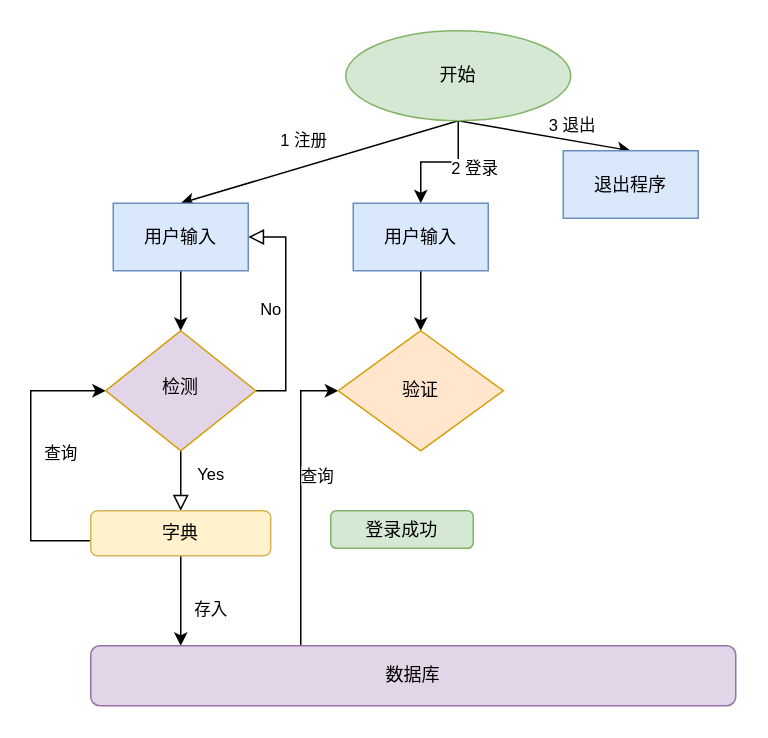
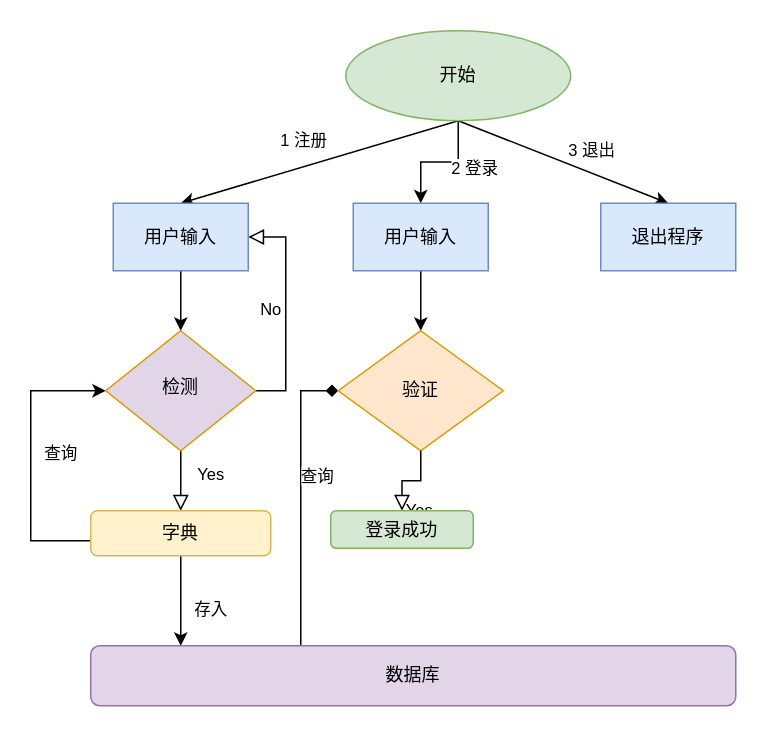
node "退出程序": moved (631, 185) -> (668, 237)
edge "数据库" -> "验证": arrowhead classic -> diamond
edge "验证" -> "登录成功": added, label "Yes"
